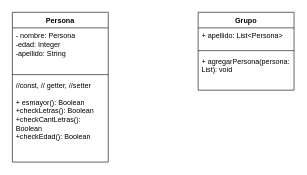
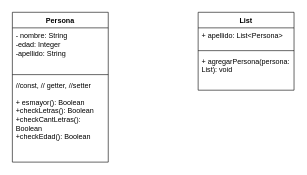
node "Grupo": label "Grupo" -> "List"
node "- nombre: Persona -edad: Integer -apellido: String": label "- nombre: Persona -edad: Integer -apellido: String" -> "- nombre: String -edad: Integer -apellido: String"
